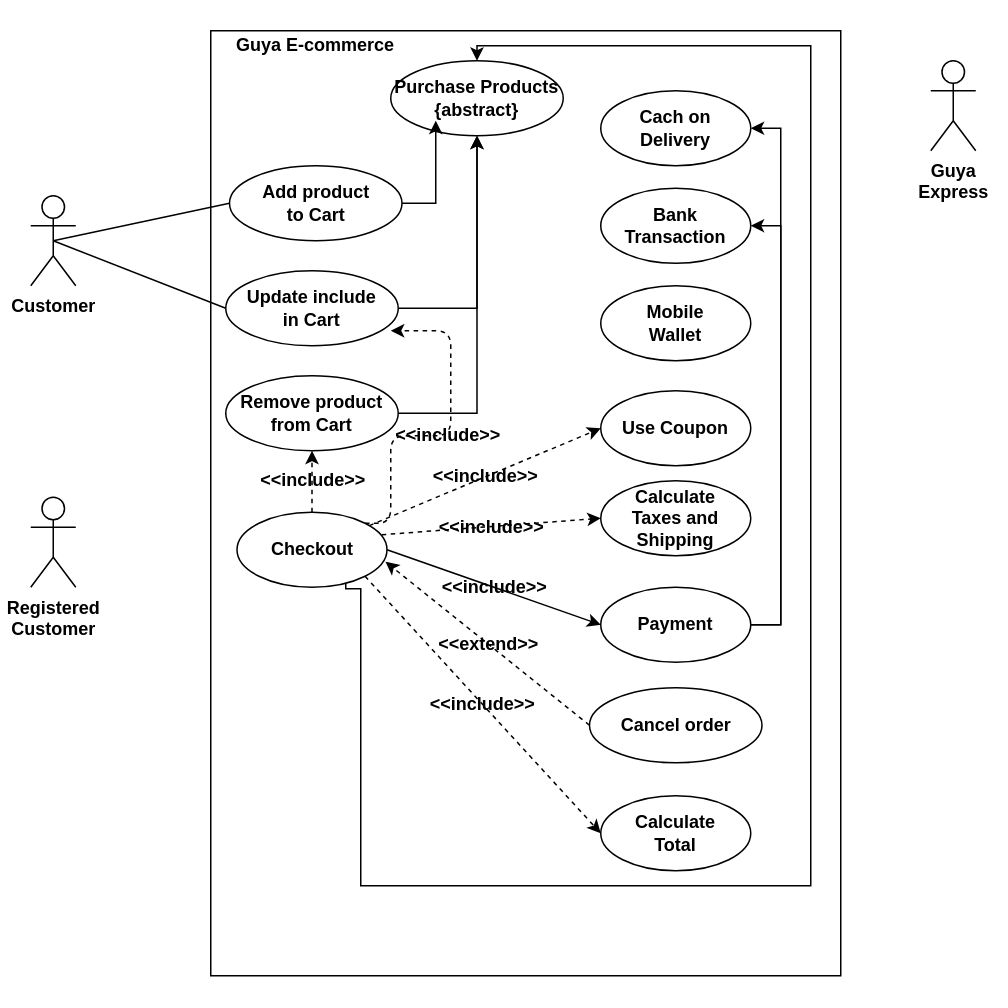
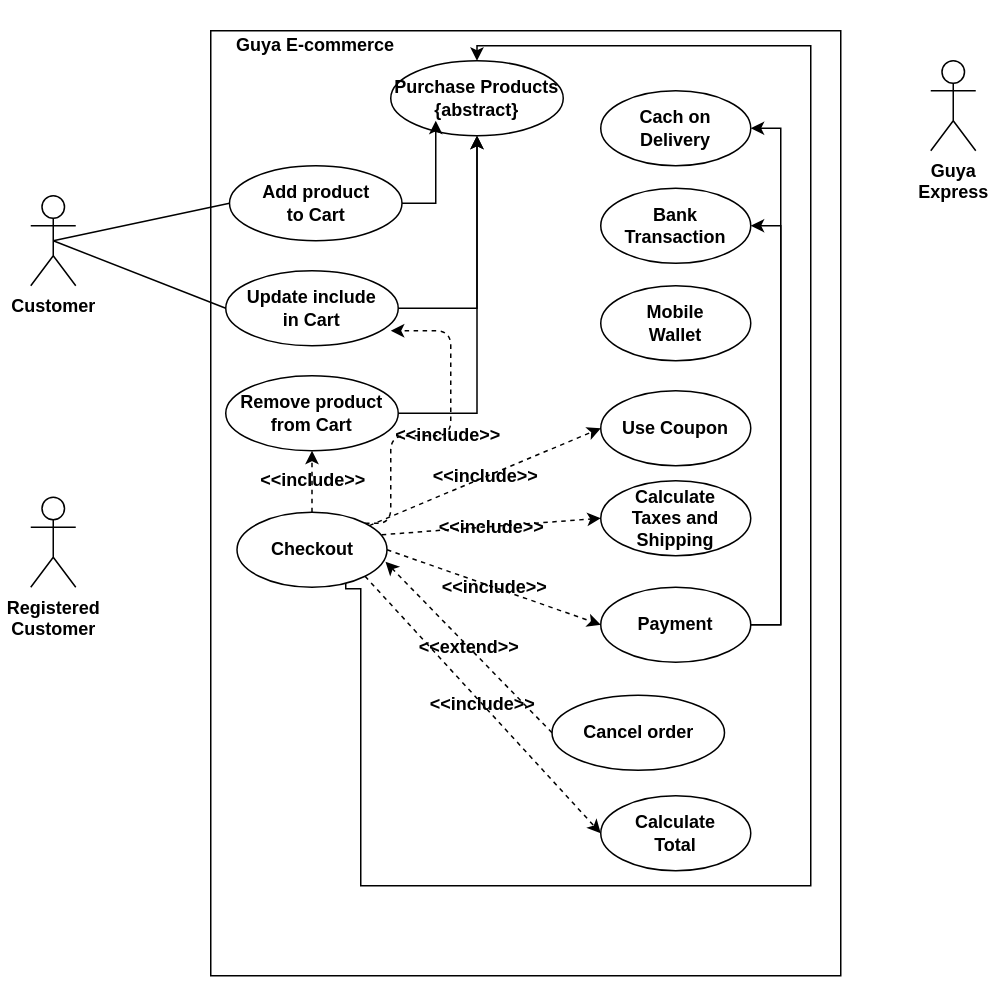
edge "Checkout" -> "Payment": style solid -> dashed
node "Cancel order": moved (676, 725) -> (638, 733)
